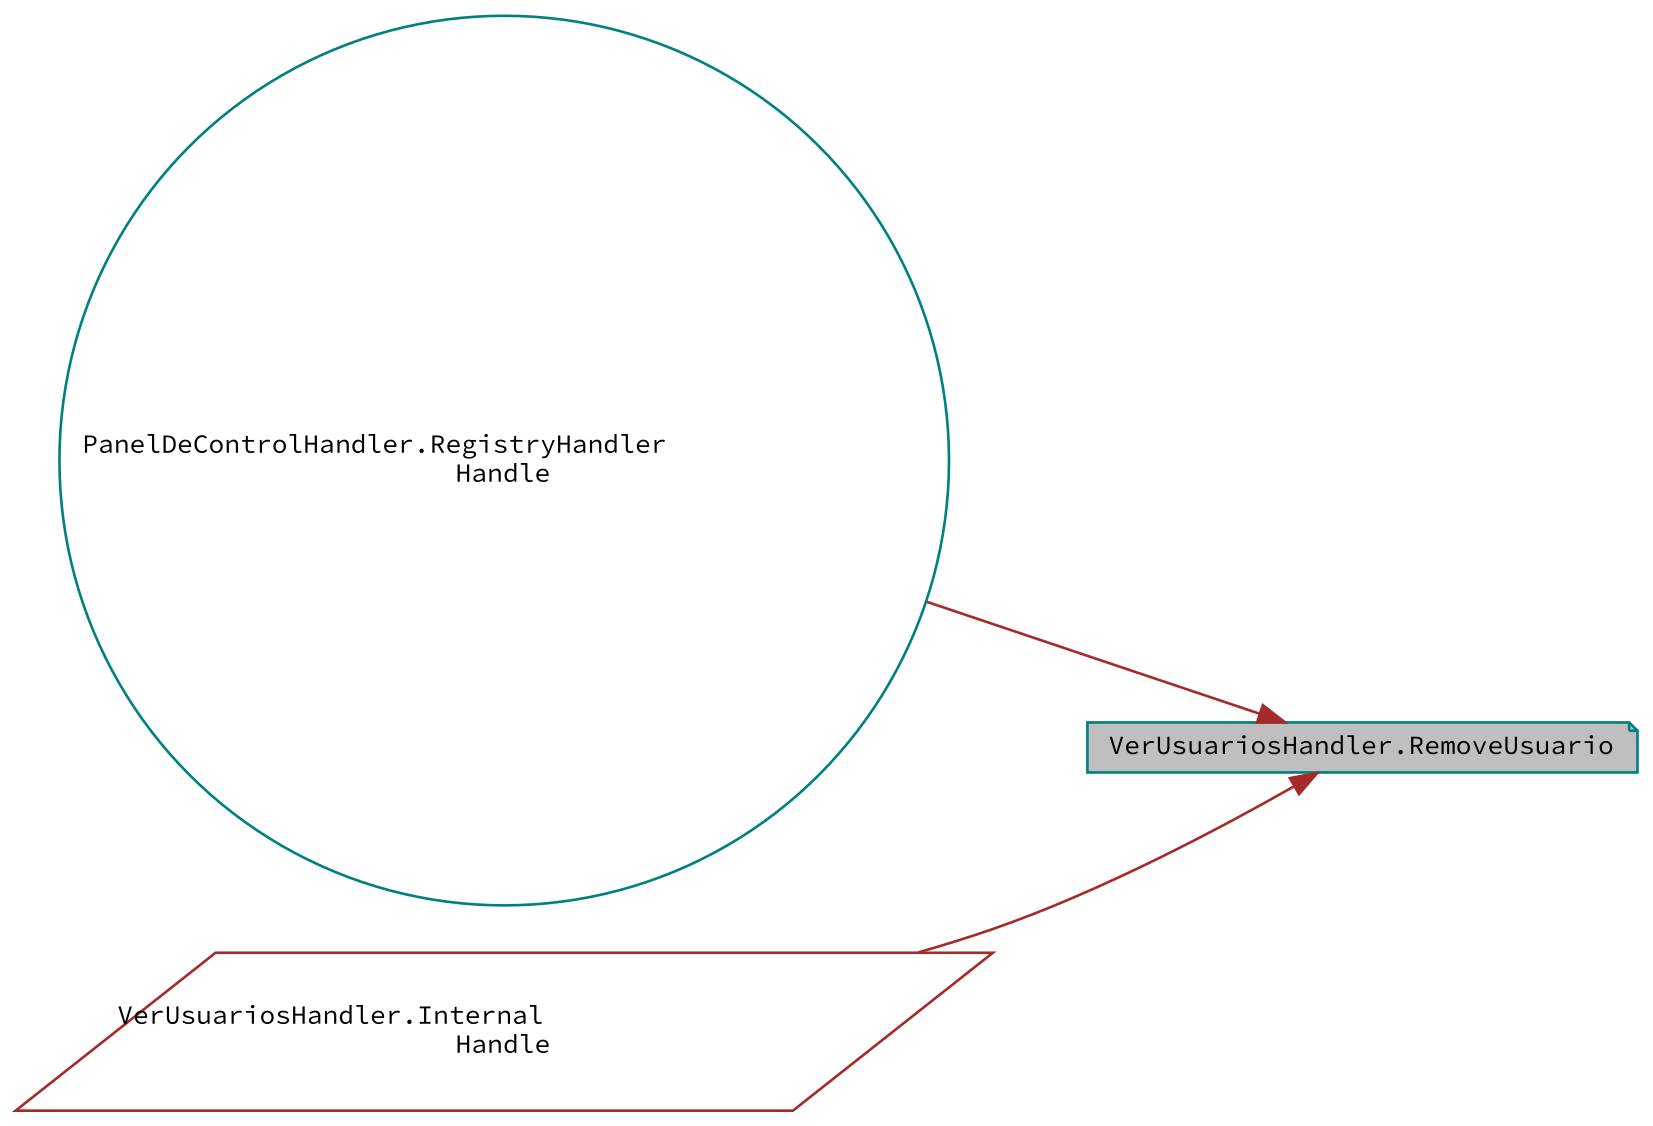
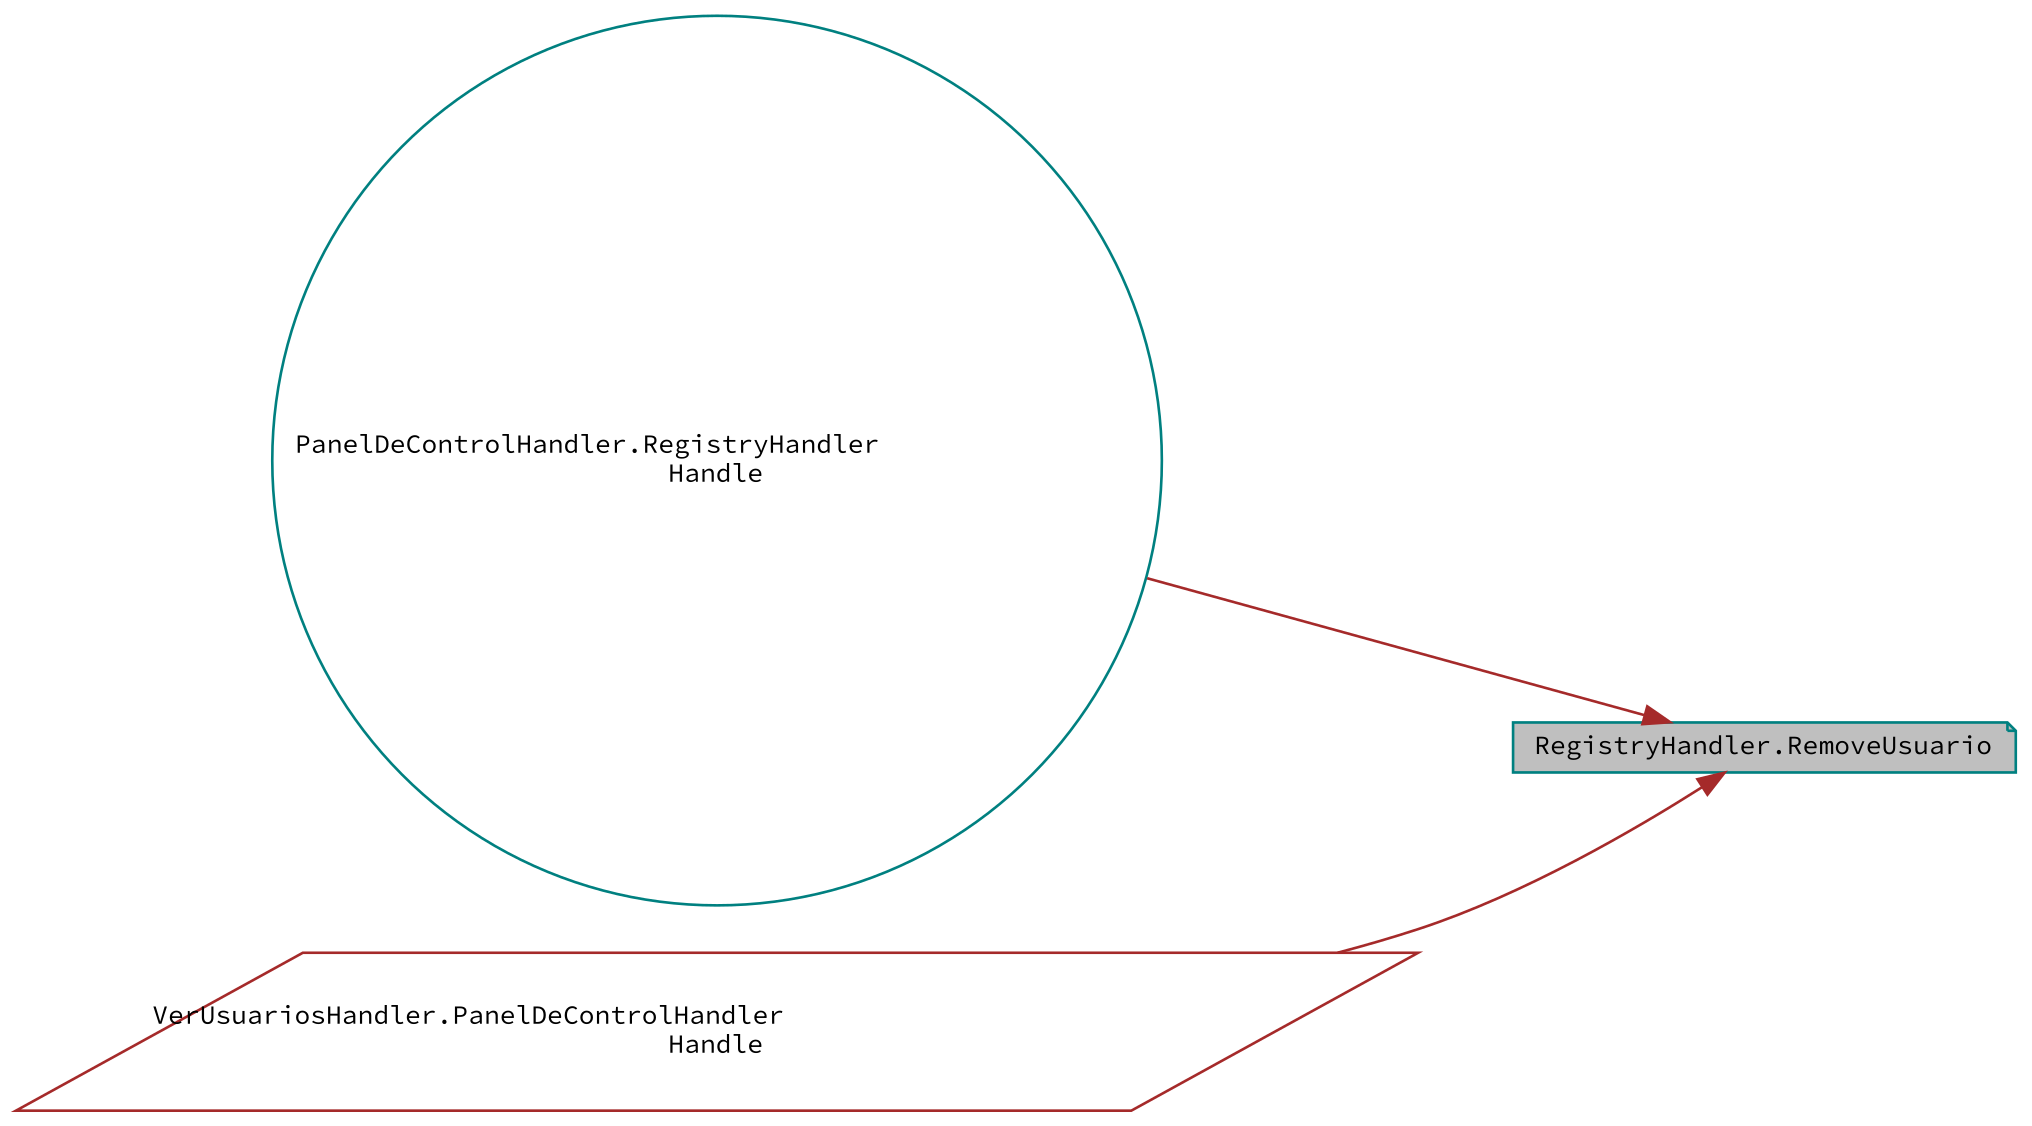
node "VerUsuariosHandler.RemoveUsuario": label "VerUsuariosHandler.RemoveUsuario" -> "RegistryHandler.RemoveUsuario"
node "VerUsuariosHandler.Internal Handle": label "VerUsuariosHandler.Internal Handle" -> "VerUsuariosHandler.PanelDeControlHandler Handle"
